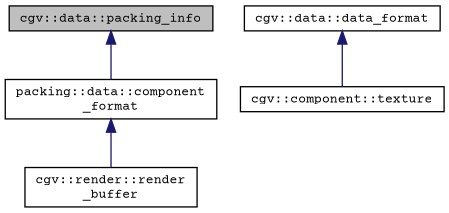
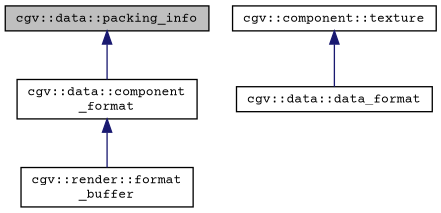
edge "cgv::component::texture" -> "cgv::data::data_format": reversed
node "packing::data::component _format": label "packing::data::component _format" -> "cgv::data::component _format"
node "cgv::render::render _buffer": label "cgv::render::render _buffer" -> "cgv::render::format _buffer"
